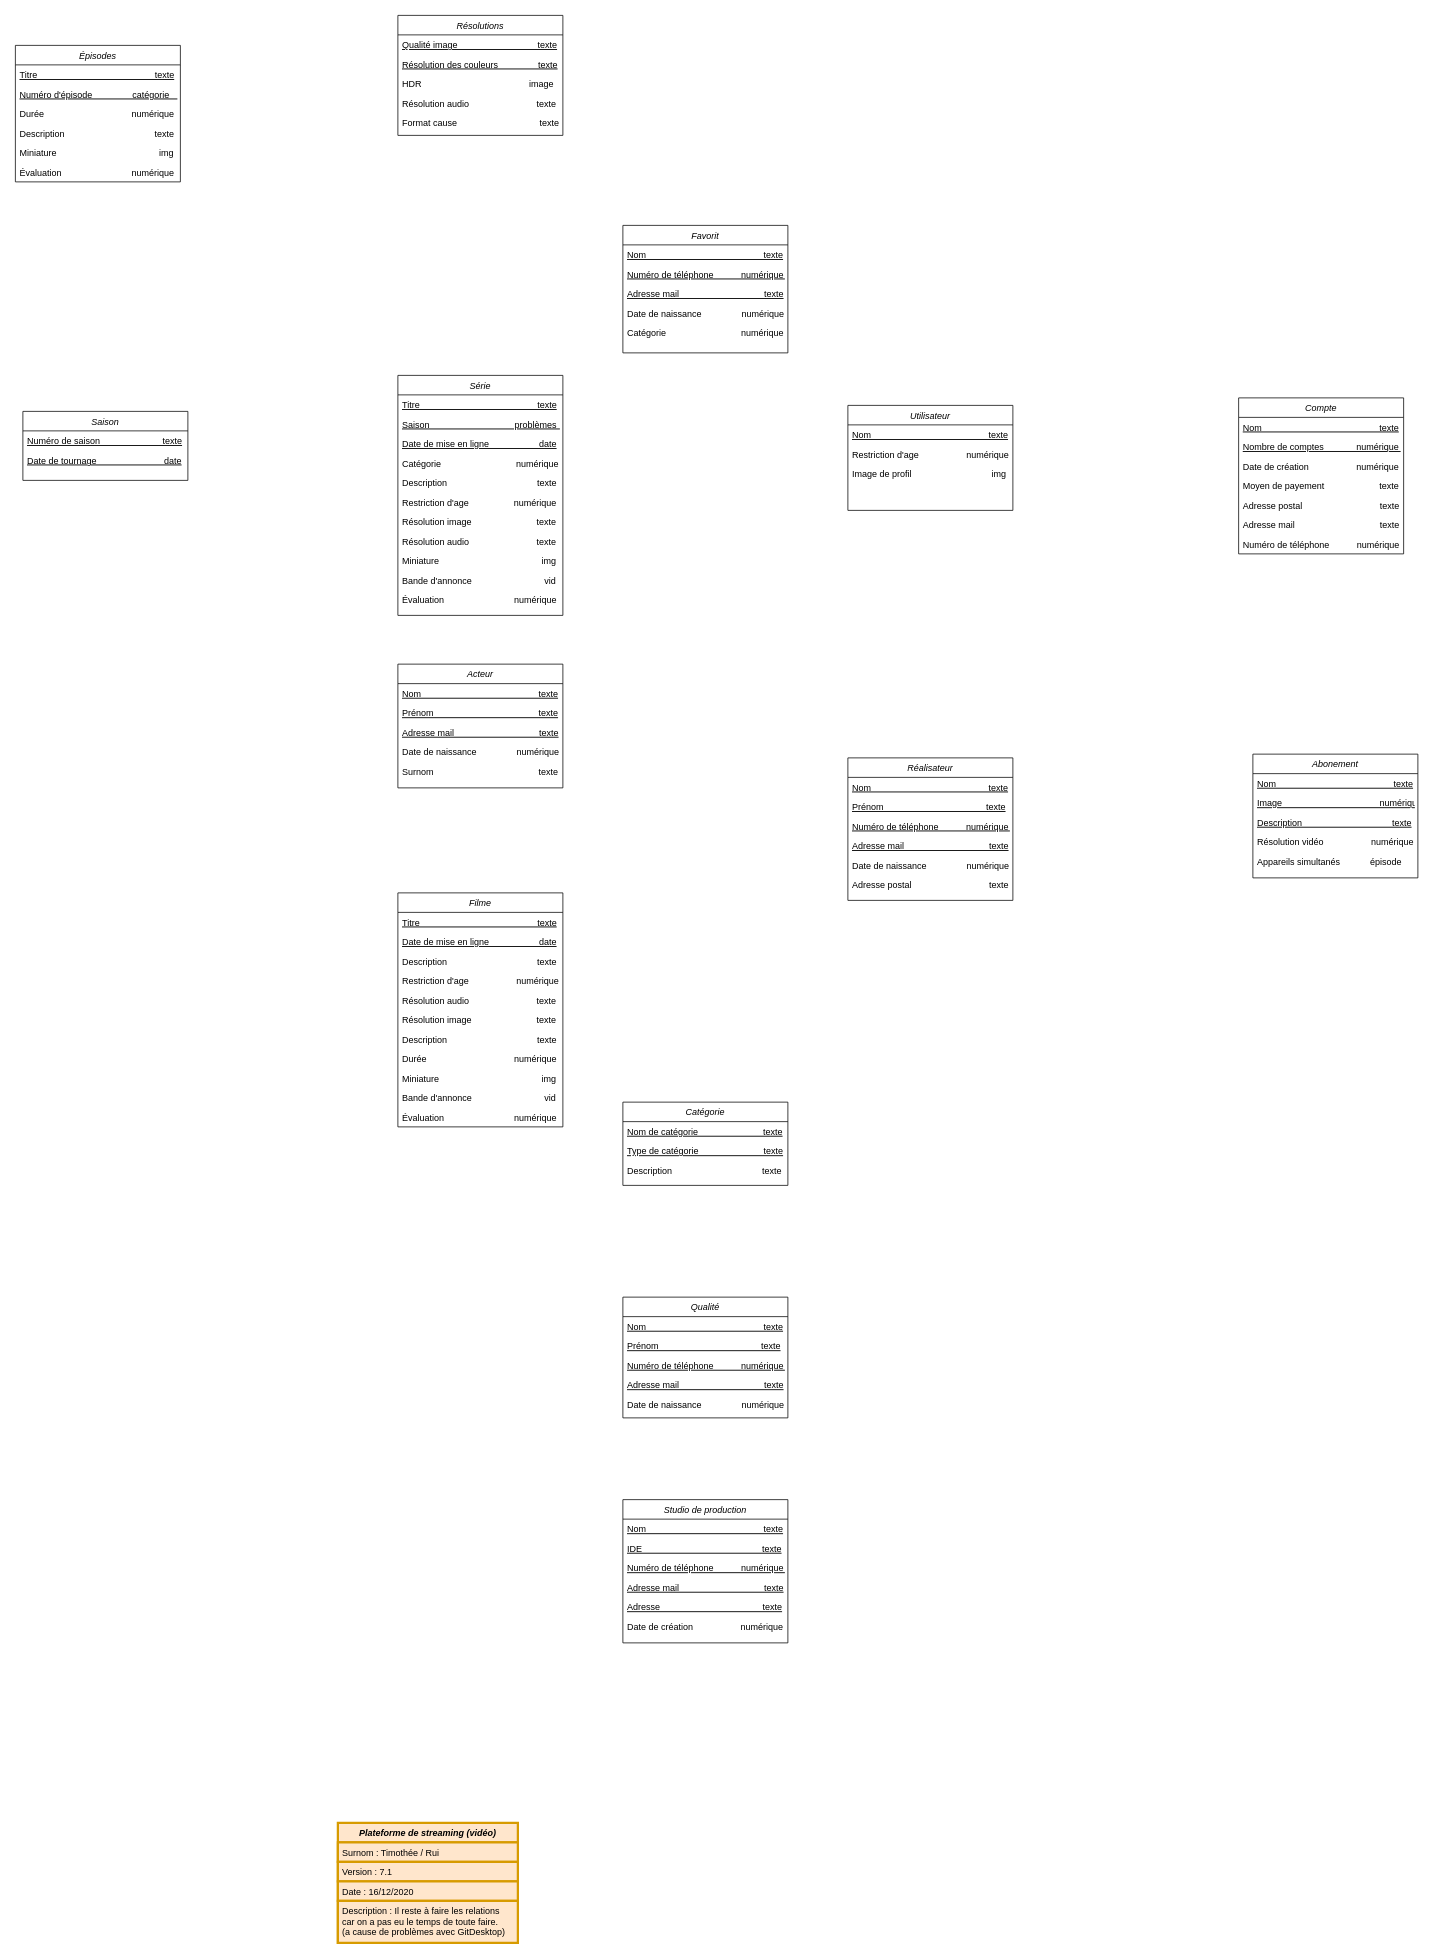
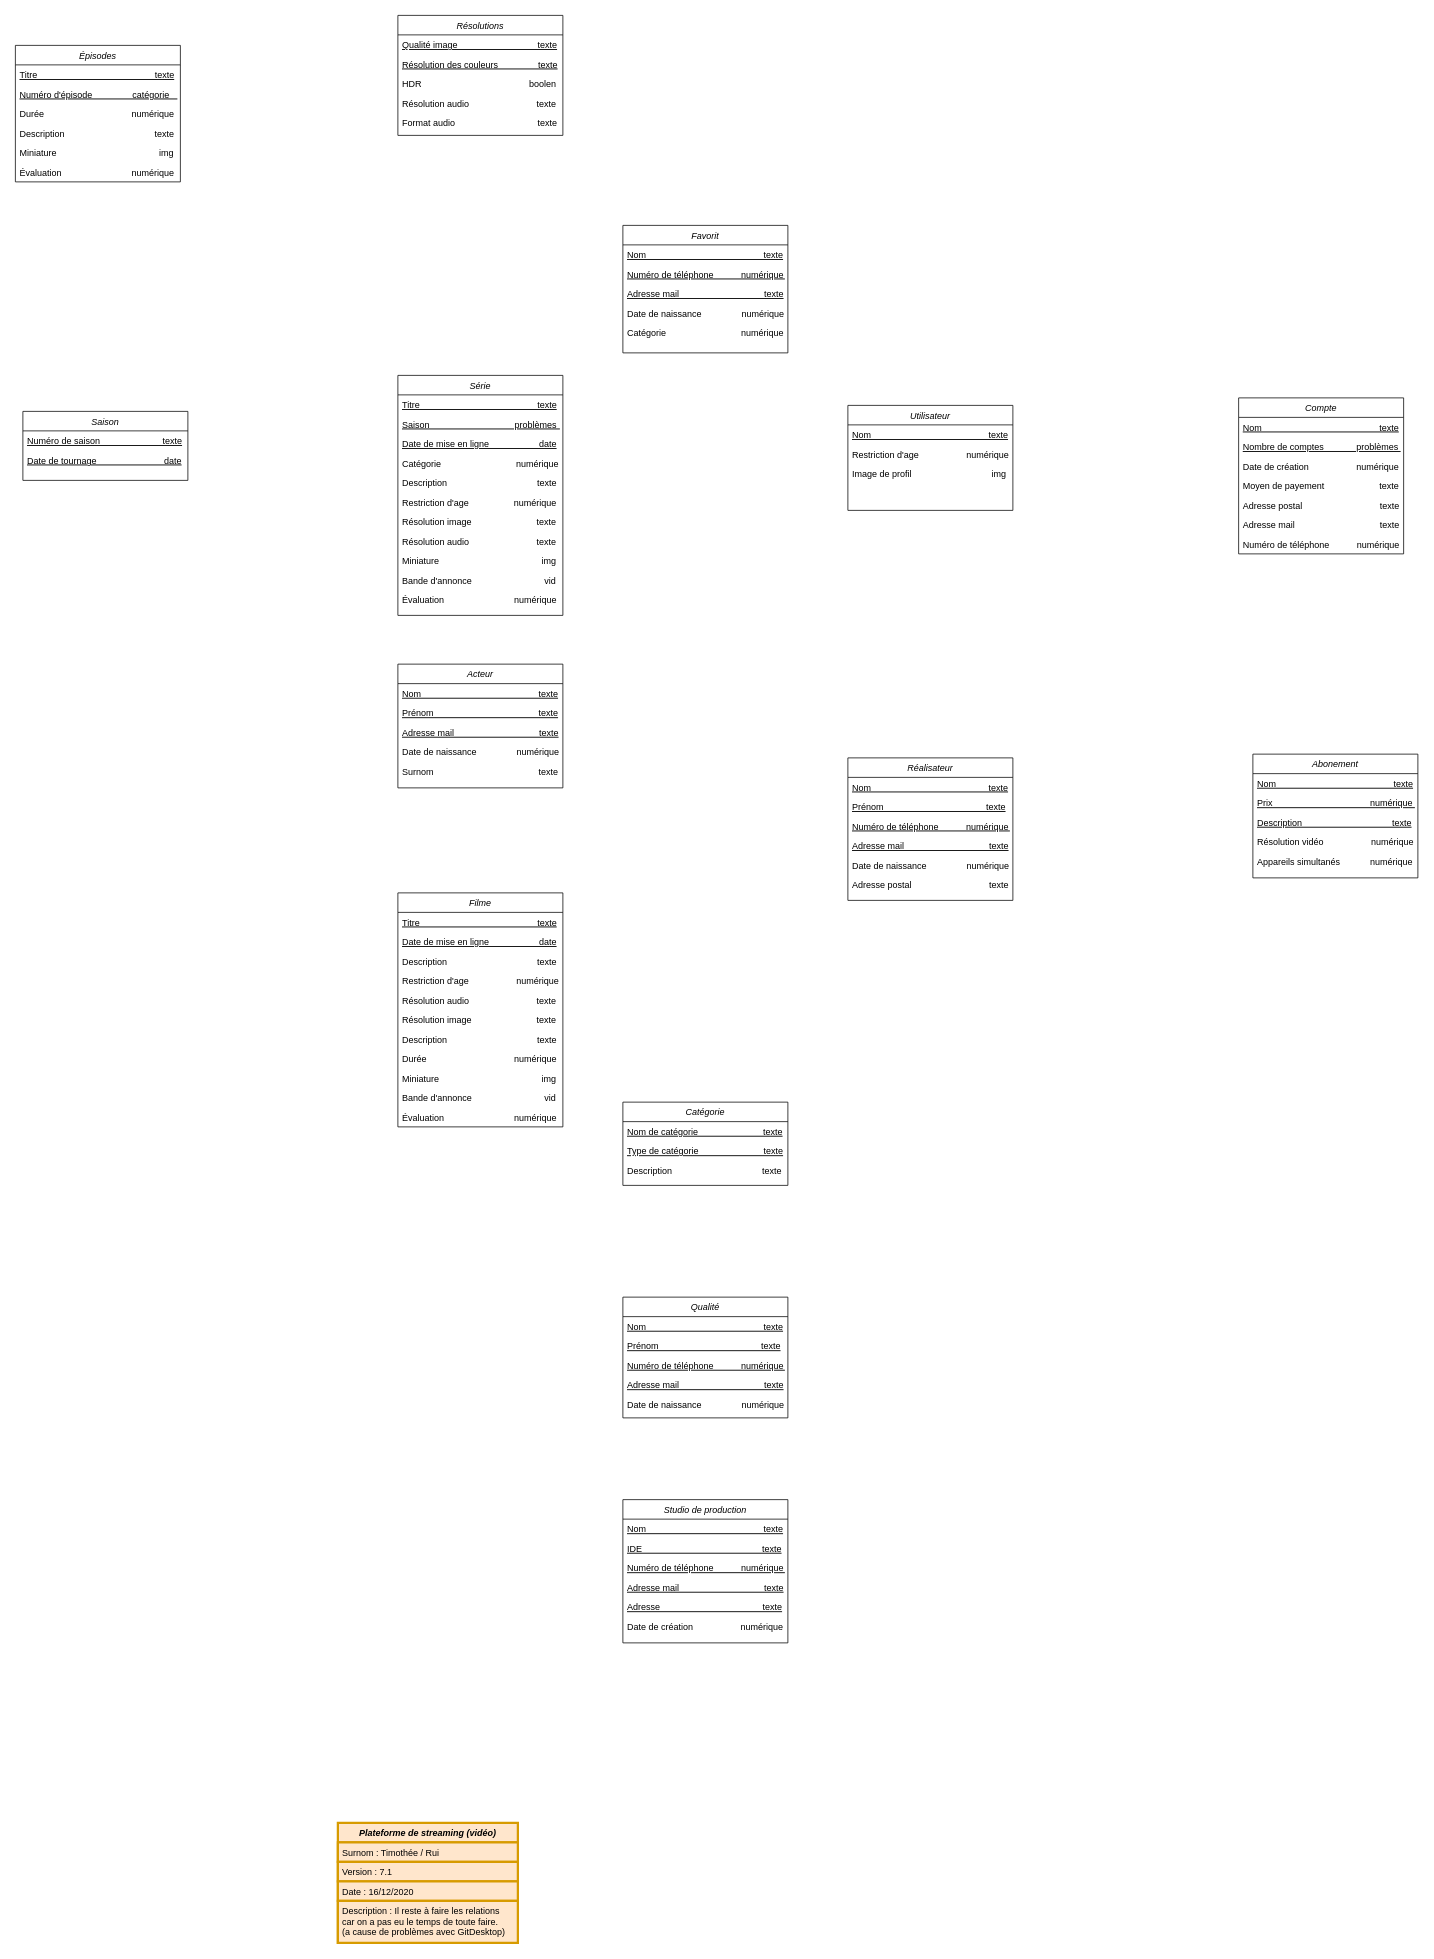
node "HDR image": label "HDR image" -> "HDR boolen"
node "Format cause texte": label "Format cause texte" -> "Format audio texte"
node "Nombre de comptes numérique": label "Nombre de comptes numérique" -> "Nombre de comptes problèmes"
node "Image numérique": label "Image numérique" -> "Prix numérique"
node "Appareils simultanés épisode": label "Appareils simultanés épisode" -> "Appareils simultanés numérique"
